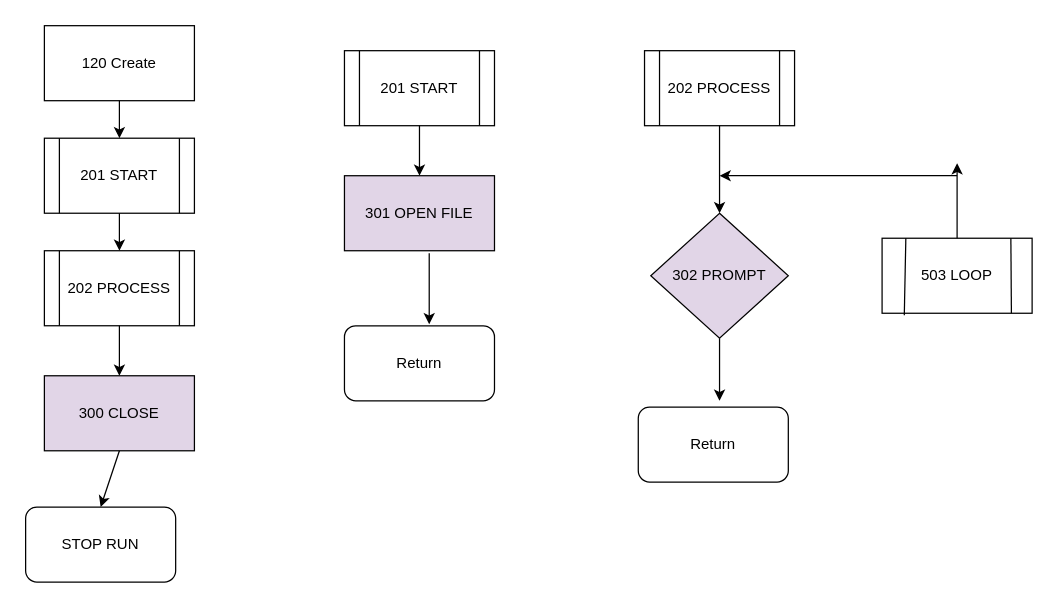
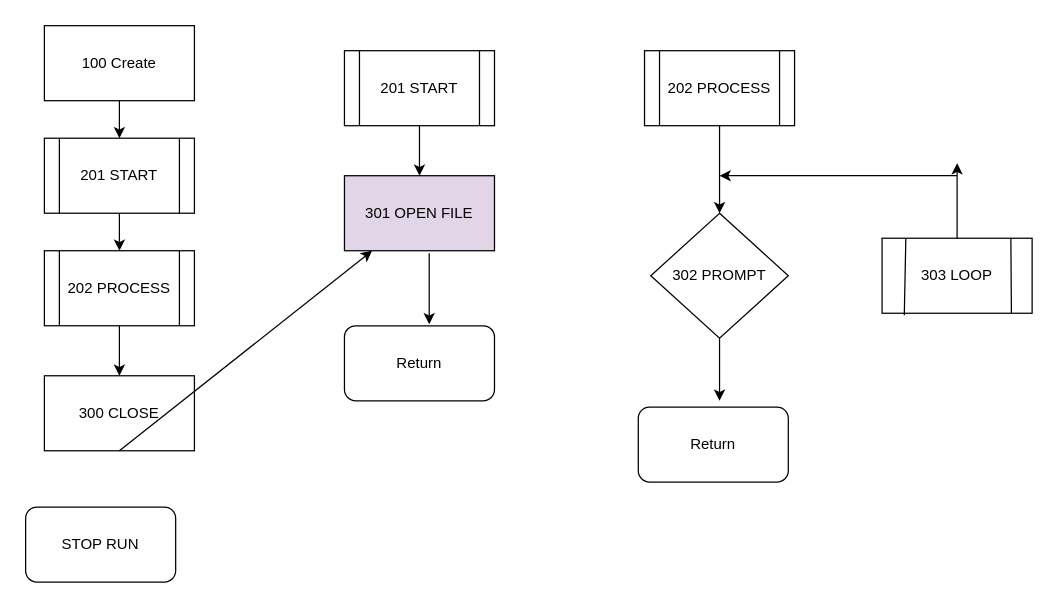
node "120 Create": label "120 Create" -> "100 Create"
node "302 PROMPT": fillcolor #e1d5e7 -> #ffffff
node "503 LOOP": label "503 LOOP" -> "303 LOOP"
node "300 CLOSE": fillcolor #e1d5e7 -> #ffffff
edge "300 CLOSE" -> "STOP RUN": now "300 CLOSE" -> "301 OPEN FILE"
